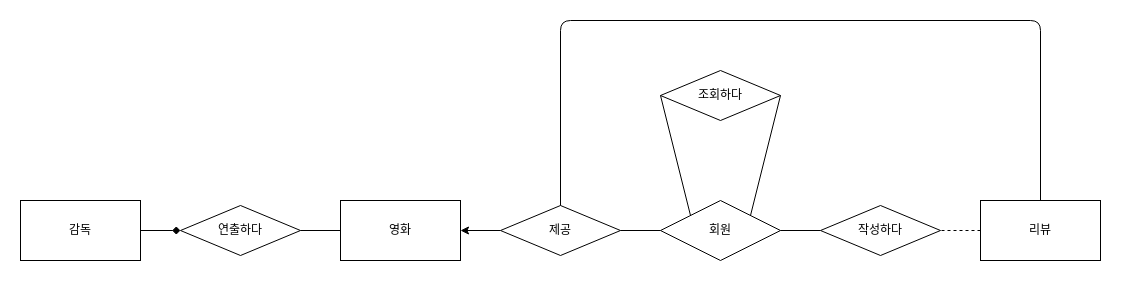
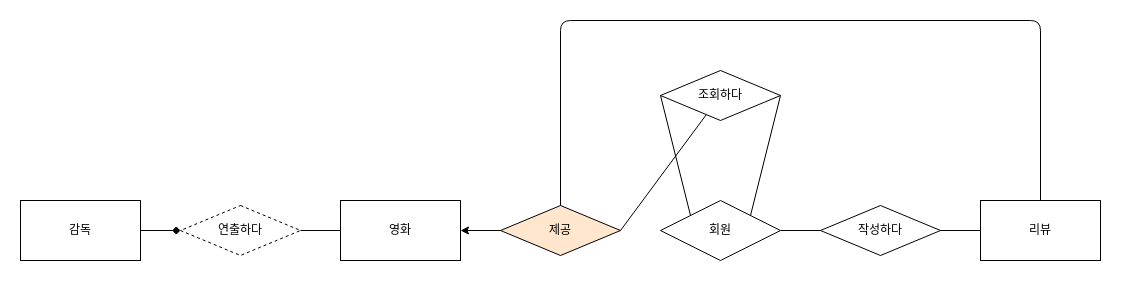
node "연출하다": style solid -> dashed
node "제공": fillcolor #ffffff -> #ffe6cc
edge "제공" -- "회원": now "제공" -- "조회하다"
edge "작성하다" -- "리뷰": style dashed -> solid
